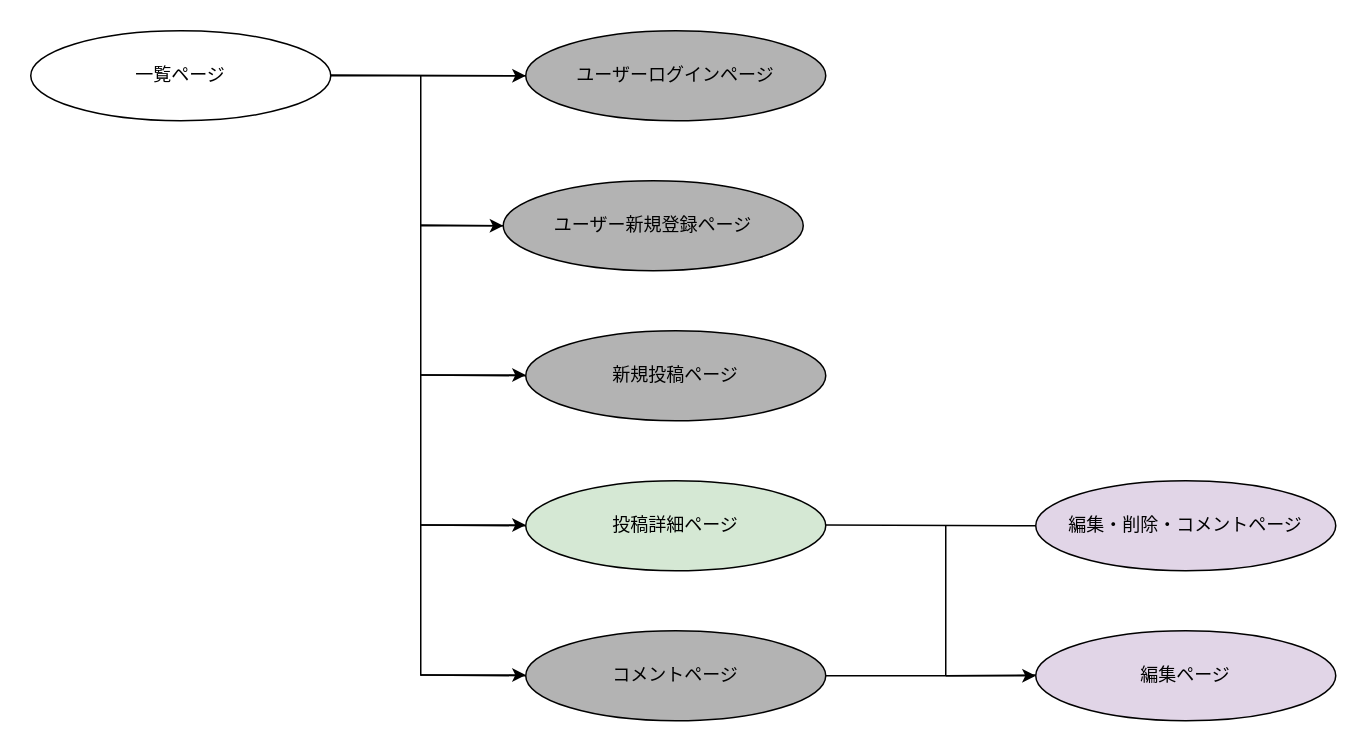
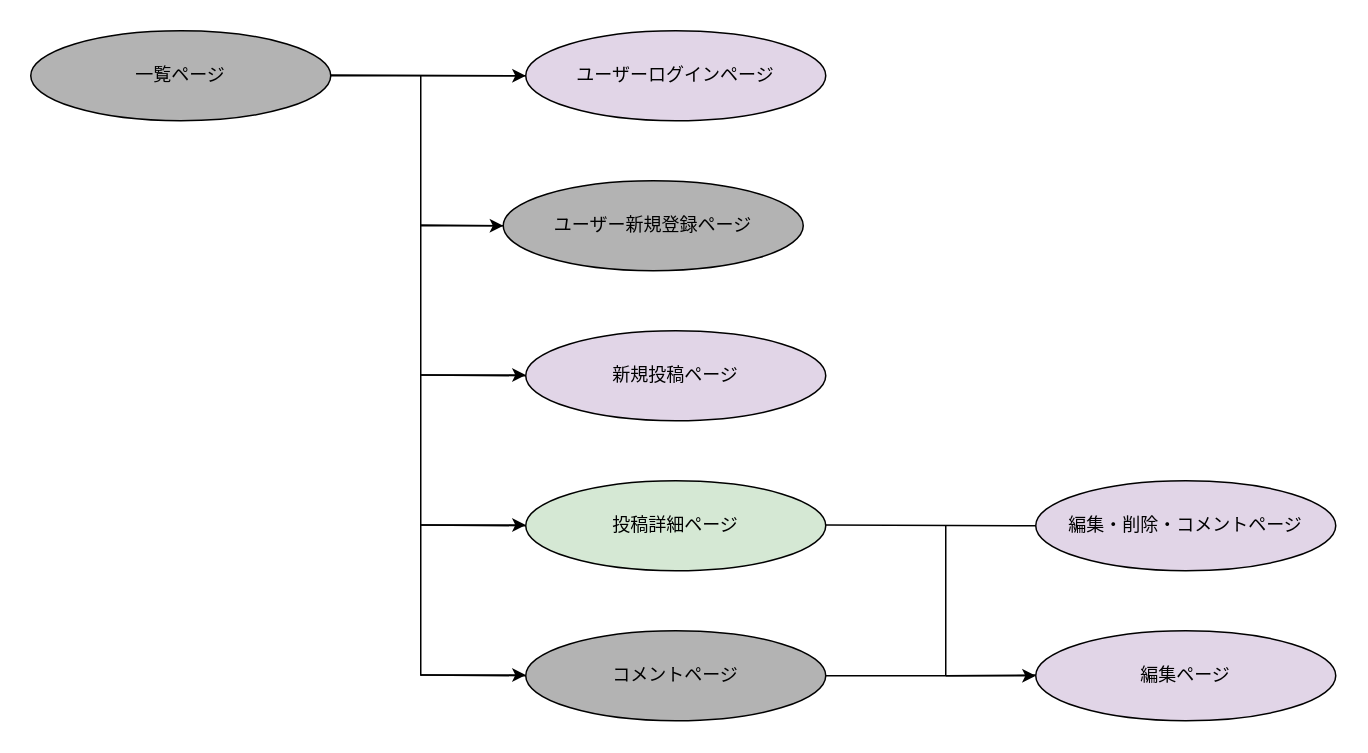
node "一覧ページ": fillcolor #ffffff -> #b3b3b3
node "ユーザーログインページ": fillcolor #b3b3b3 -> #e1d5e7
node "新規投稿ページ": fillcolor #b3b3b3 -> #e1d5e7
